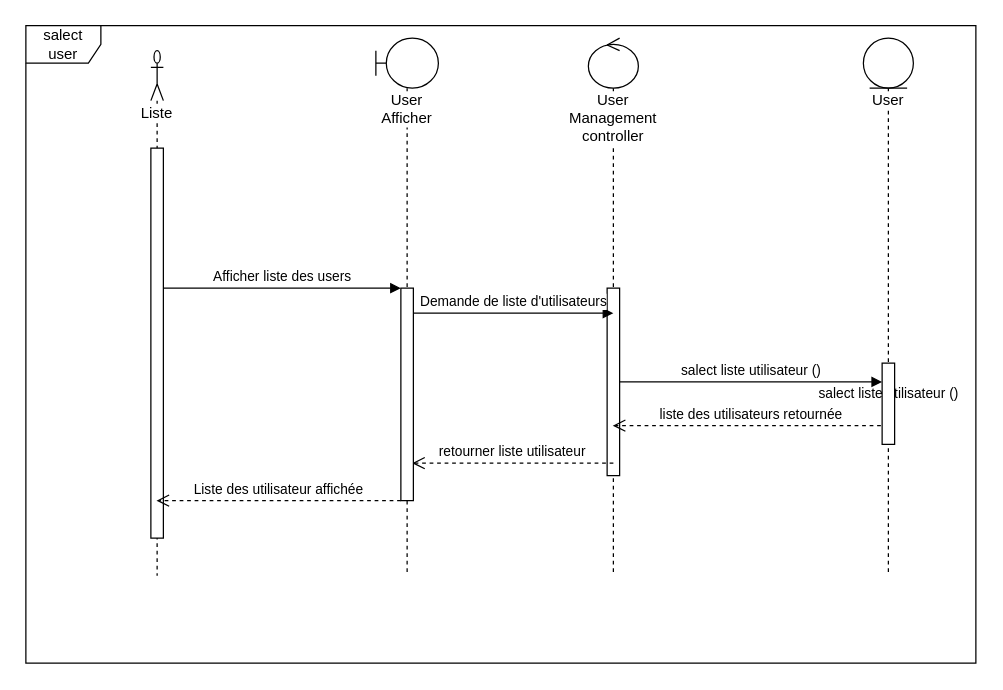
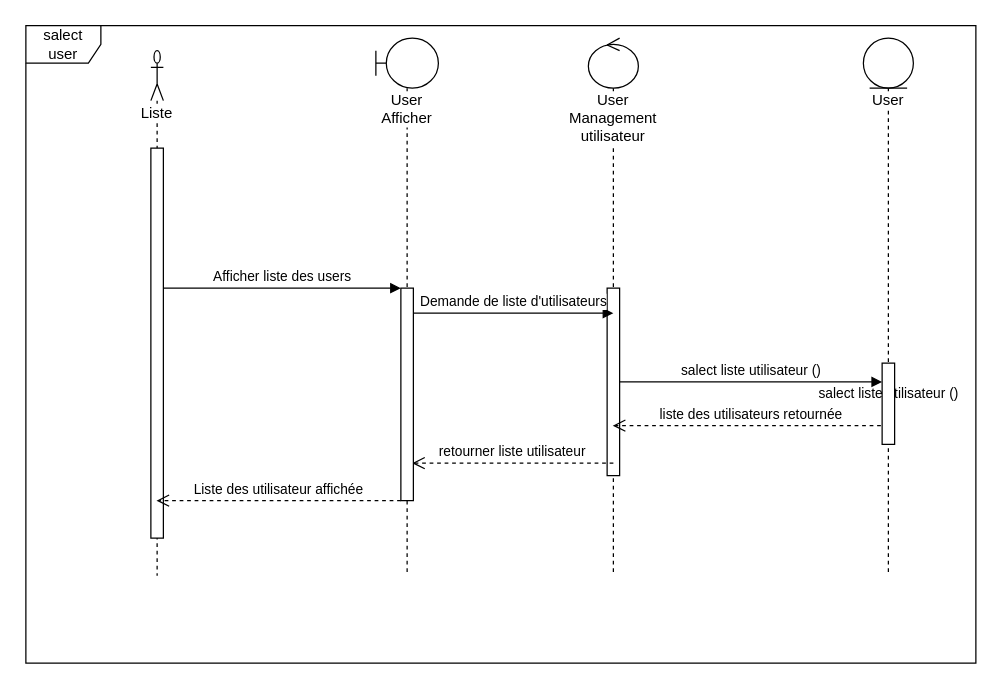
node "User Management controller": label "User Management controller" -> "User Management utilisateur"
